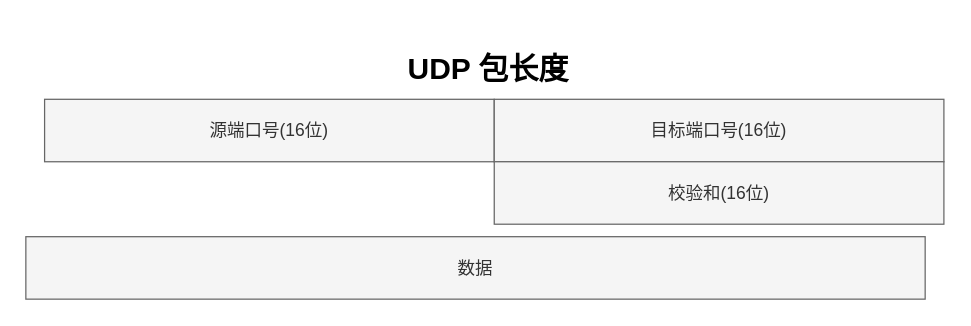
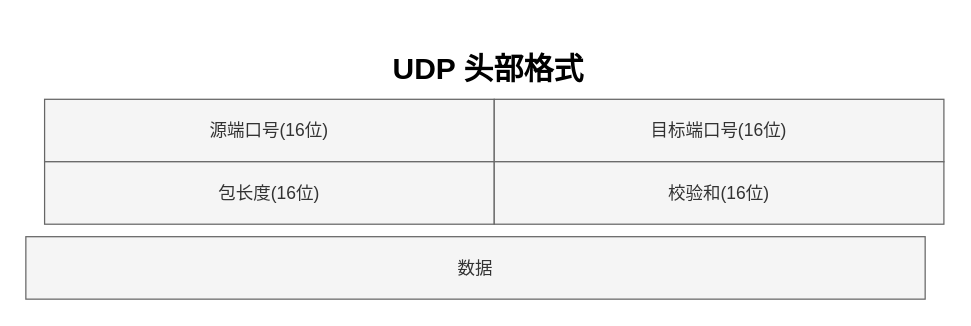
node "UDP 包长度": label "UDP 包长度" -> "UDP 头部格式"
node "包长度(16位)": added
